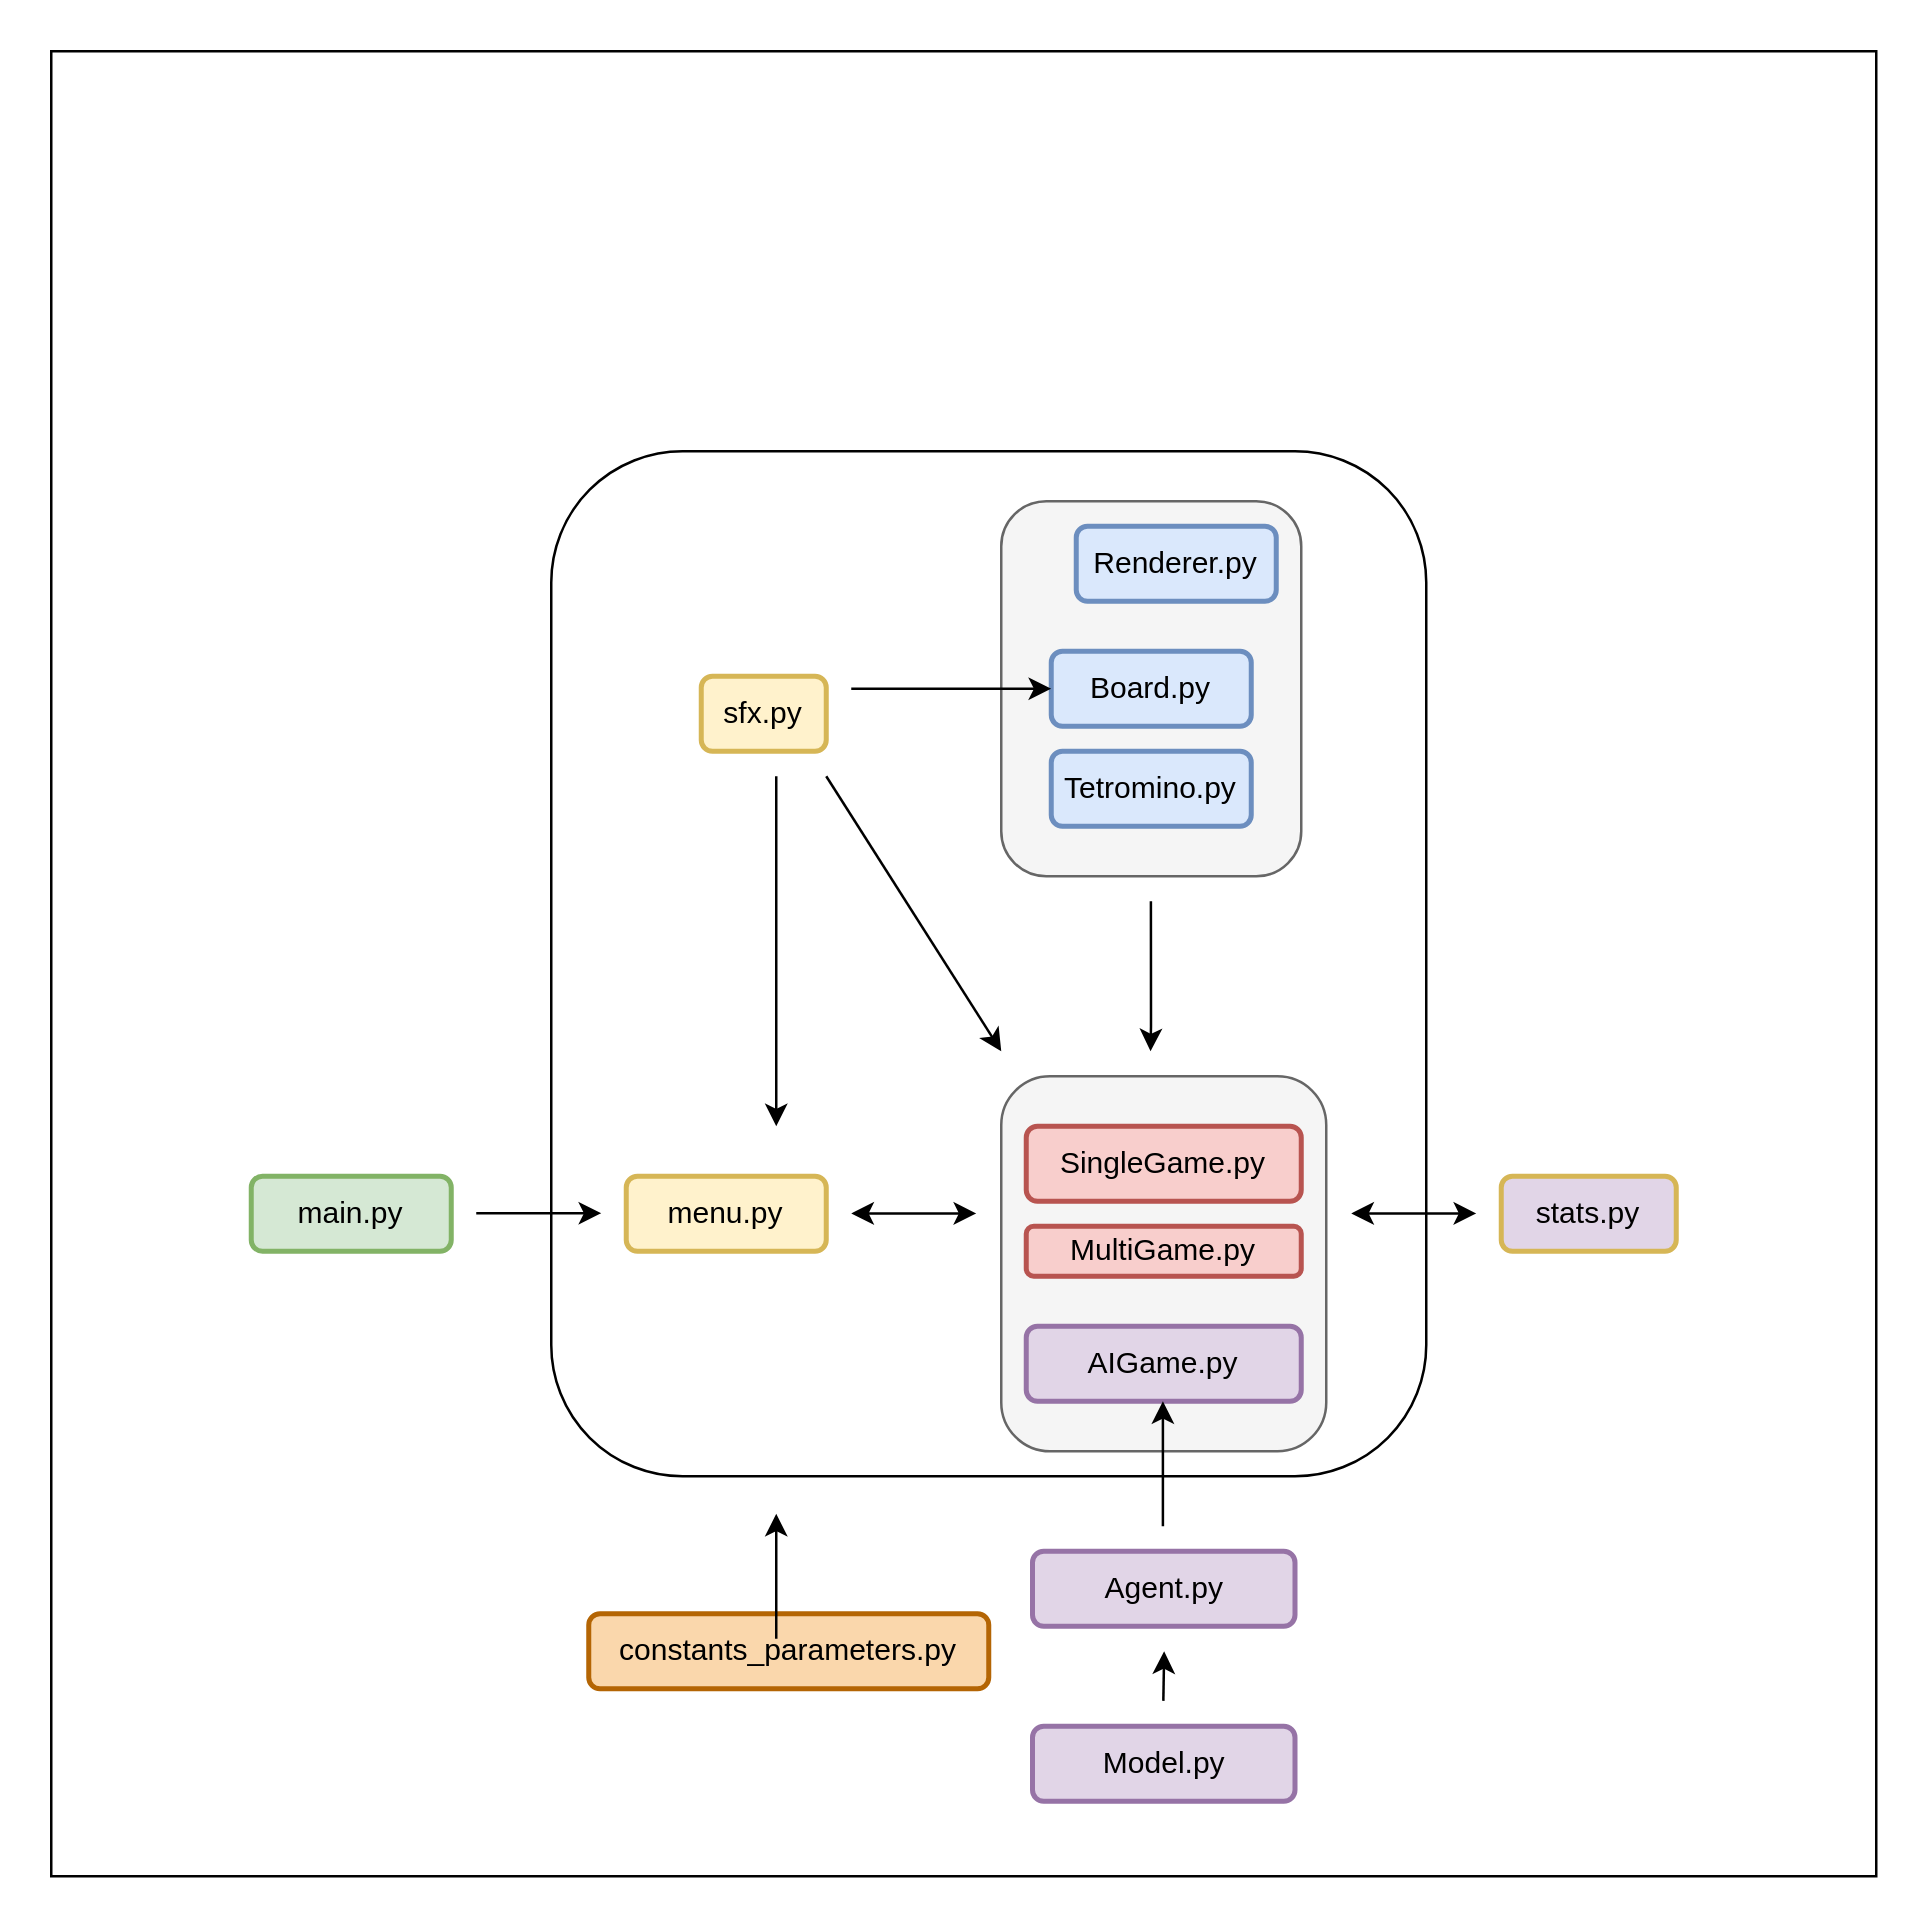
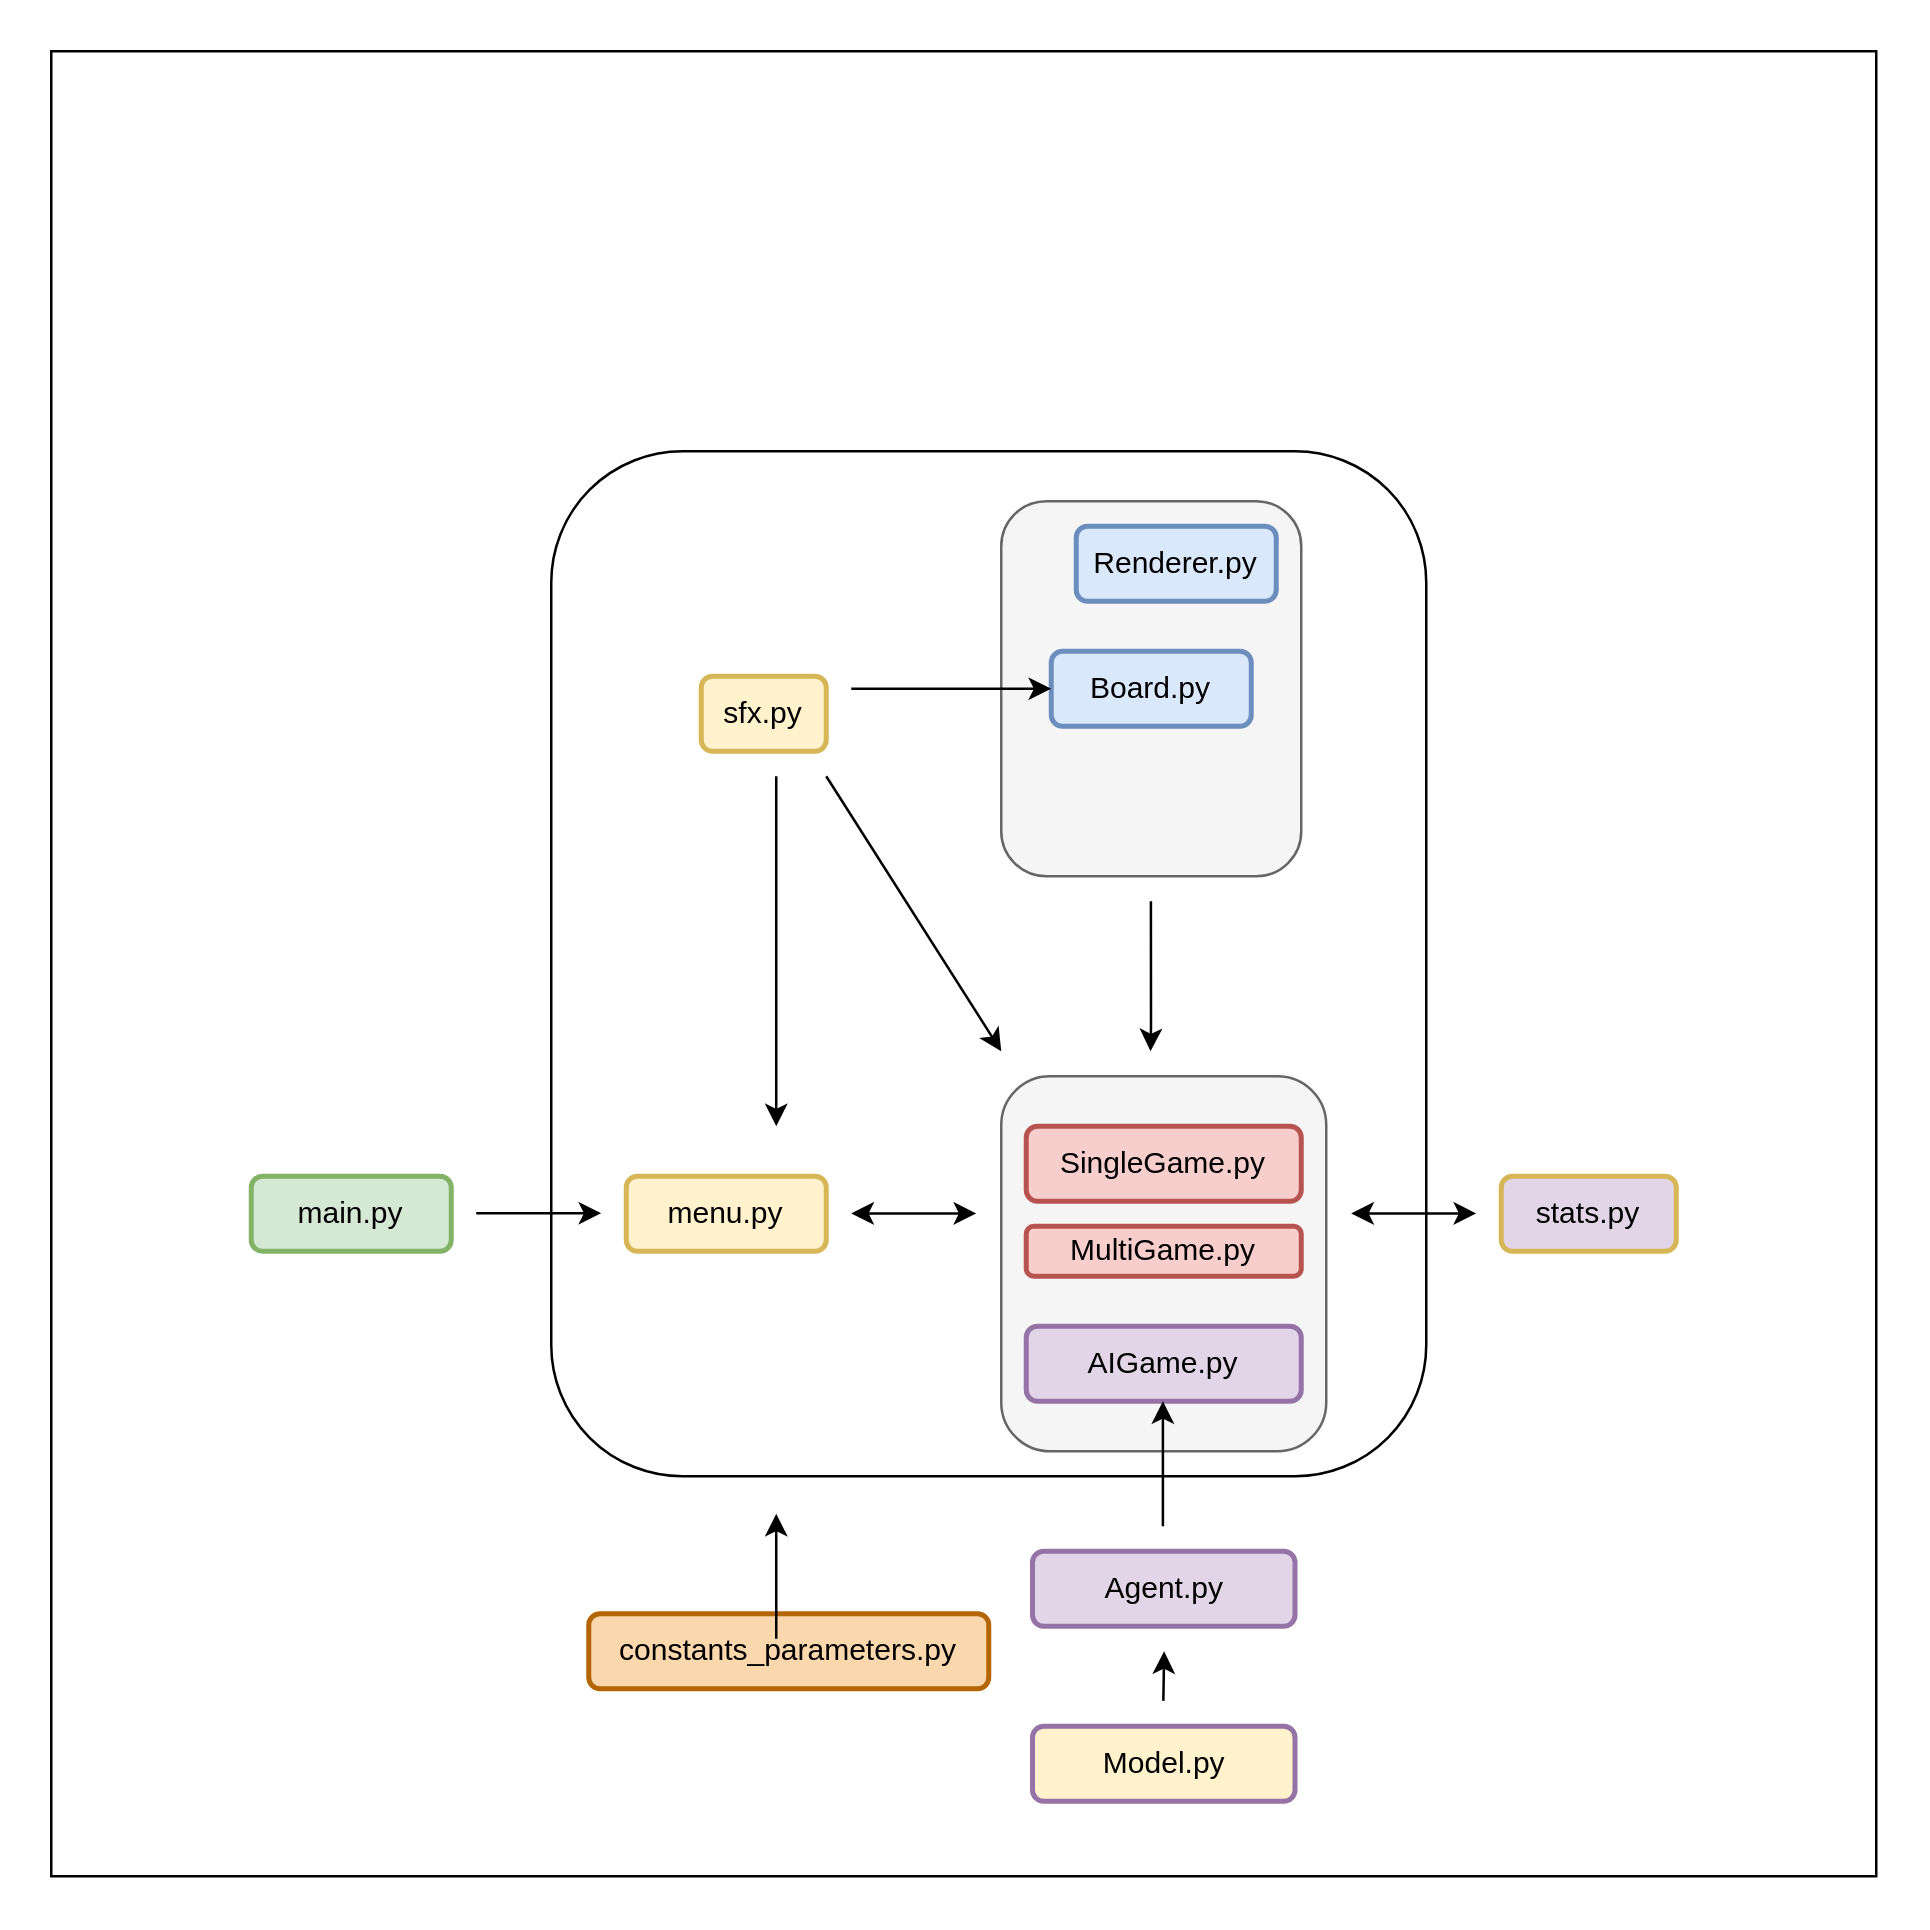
node "Tetromino.py": removed
node "Model.py": fillcolor #e1d5e7 -> #fff2cc
